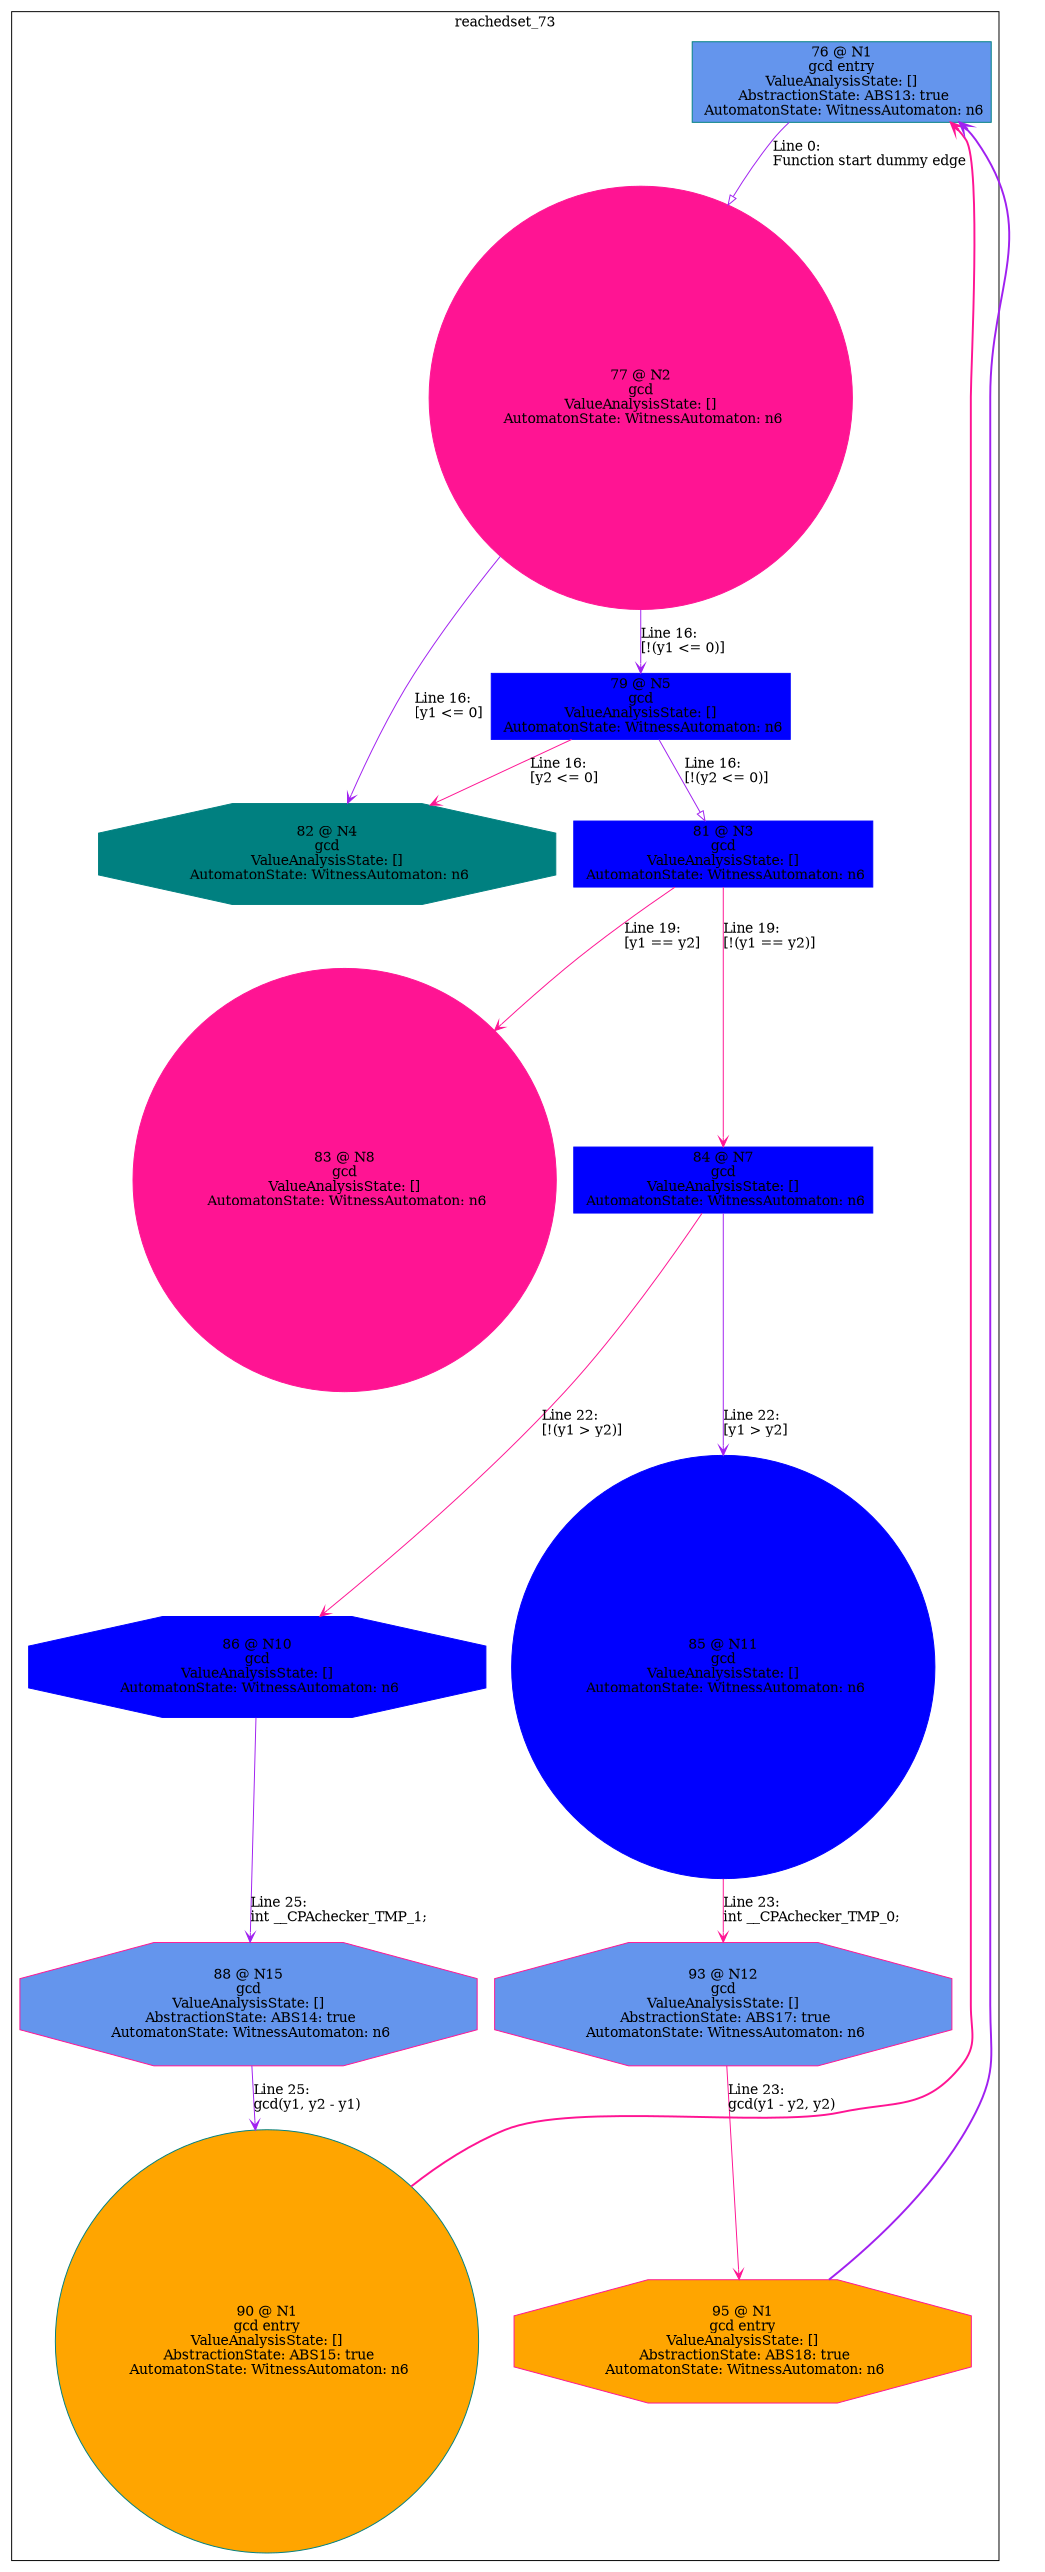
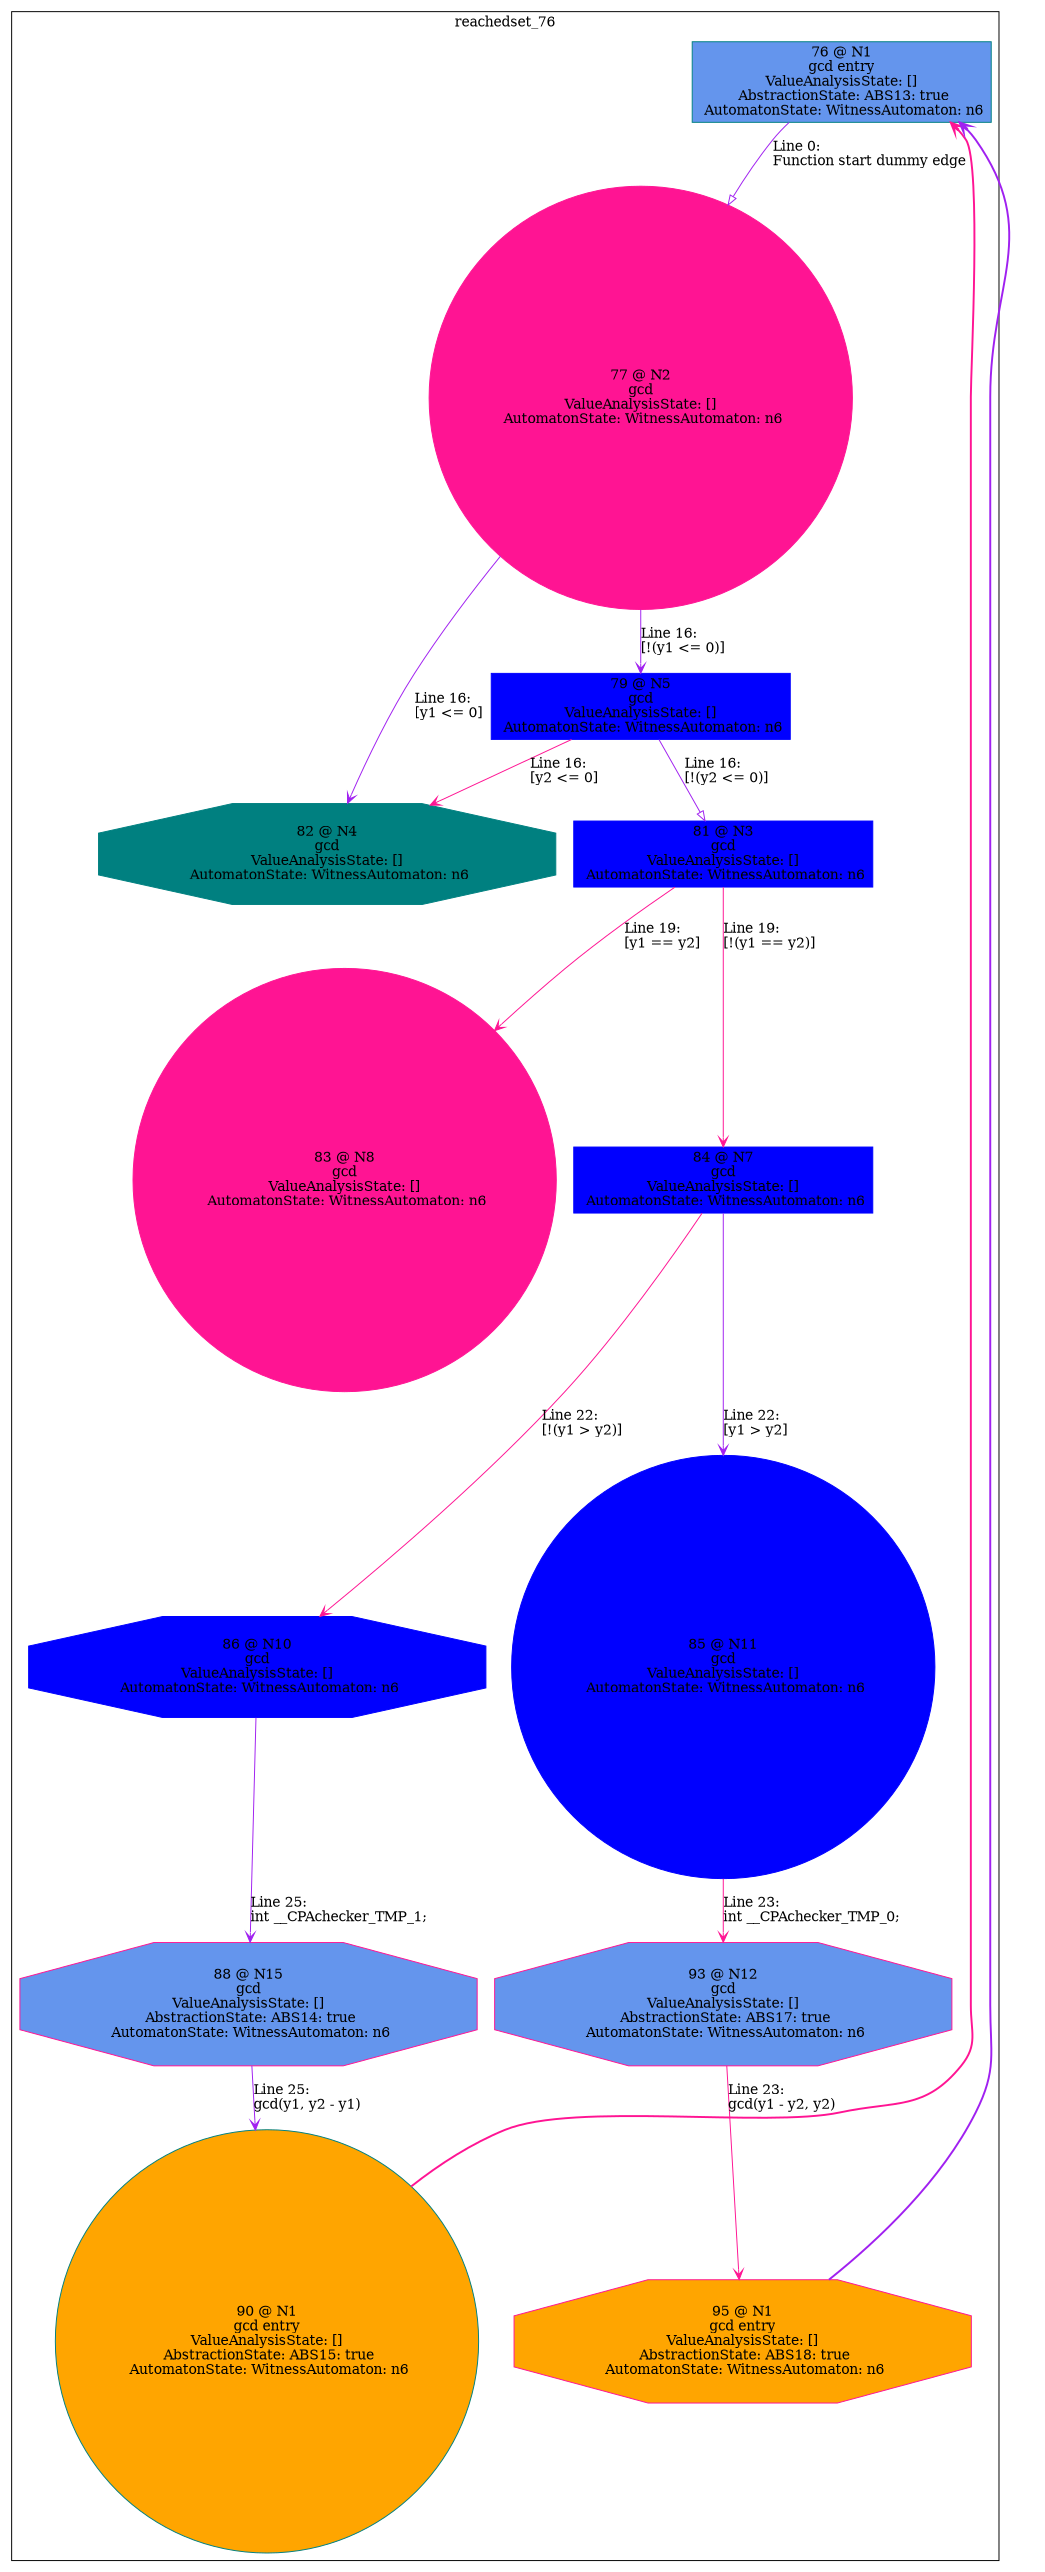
cluster "reachedset_73": label "reachedset_73" -> "reachedset_76"
